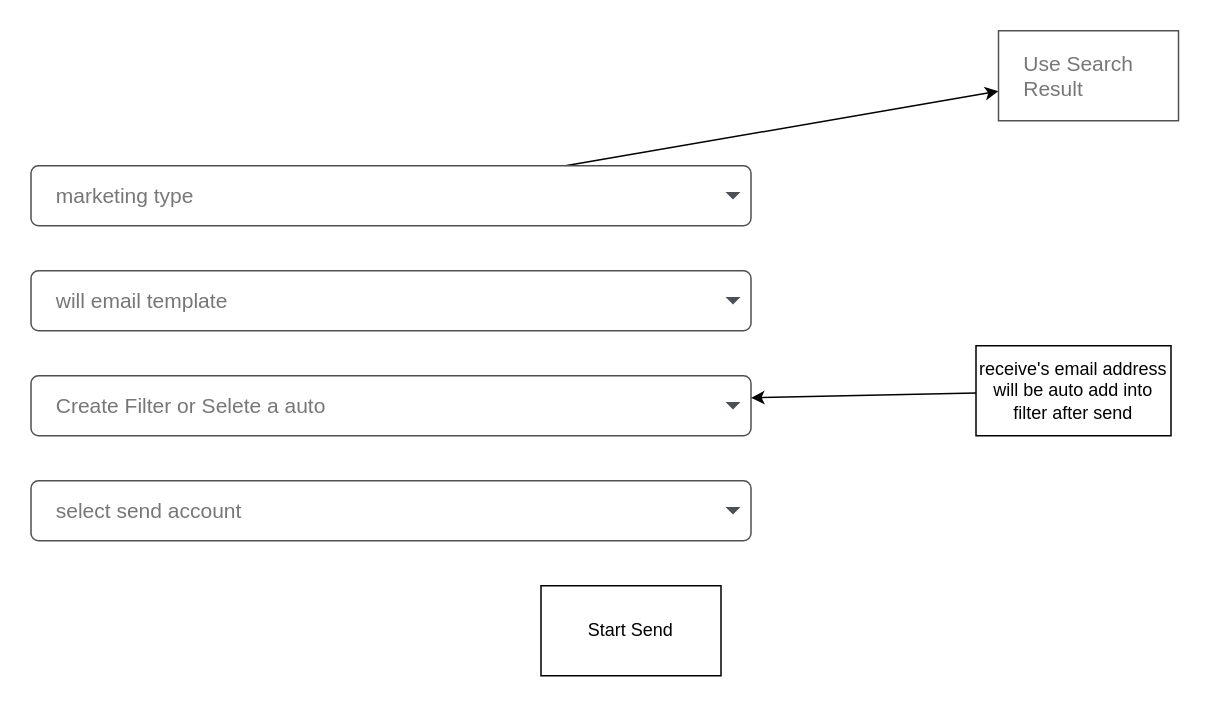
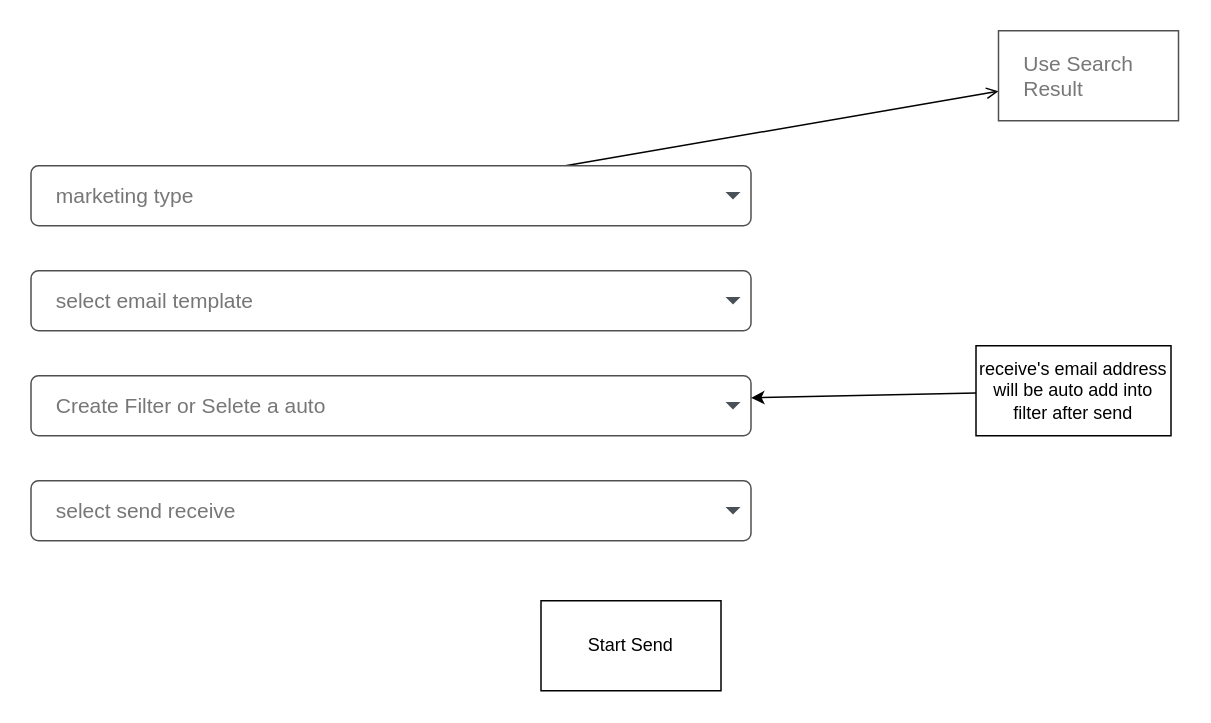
edge "marketing type" -> "Use Search Result": arrowhead classic -> open
node "will email template": label "will email template" -> "select email template"
node "select send account": label "select send account" -> "select send receive"
node "Start Send": moved (631, 631) -> (631, 646)
